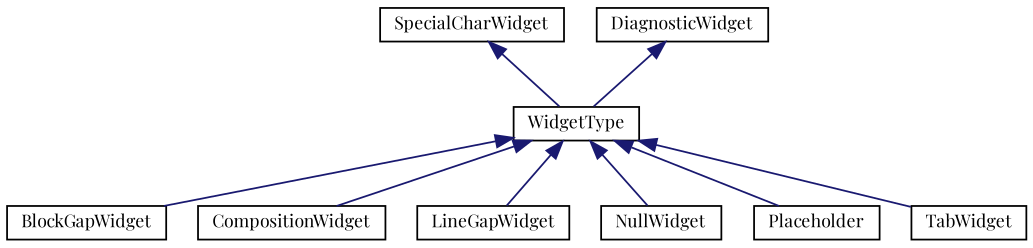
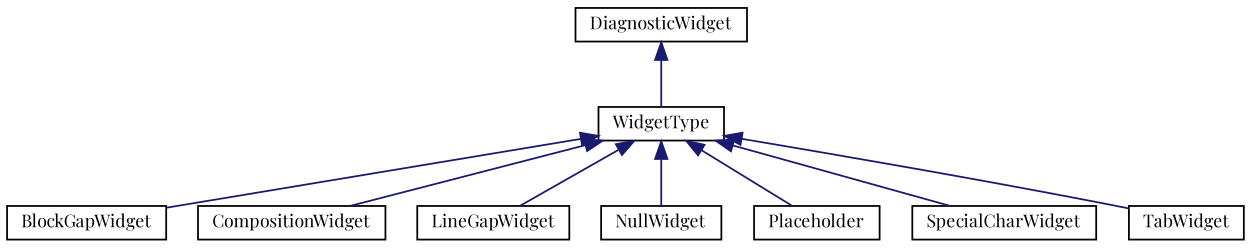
edge "WidgetType" -> "SpecialCharWidget": reversed
